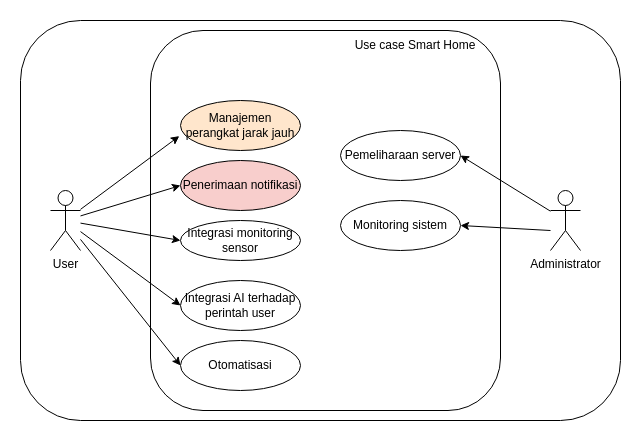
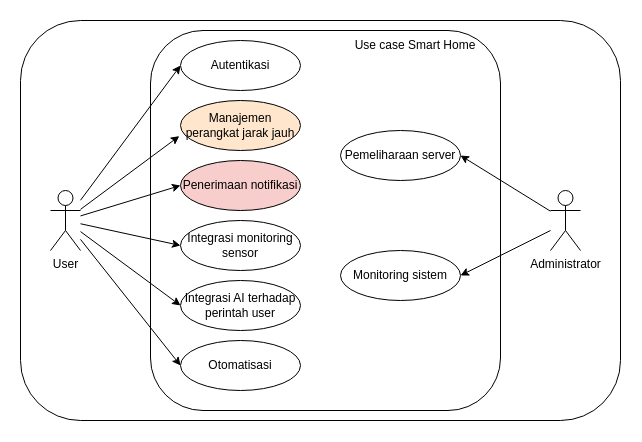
node "Autentikasi": added
edge "User" -> "Autentikasi": added
node "Monitoring sistem": moved (401, 226) -> (401, 276)
node "Integrasi monitoring sensor": size 120x40 -> 120x50
